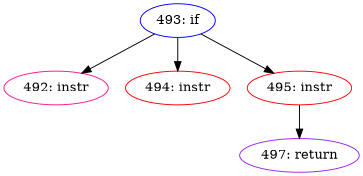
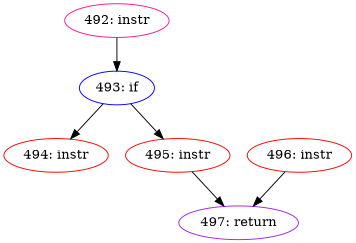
edge "493: if" -> "492: instr": reversed
node "496: instr": added
